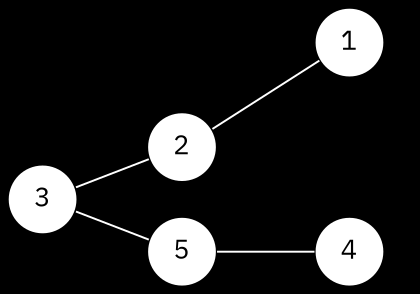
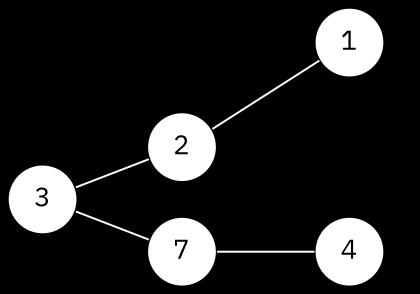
node "5": label "5" -> "7"
